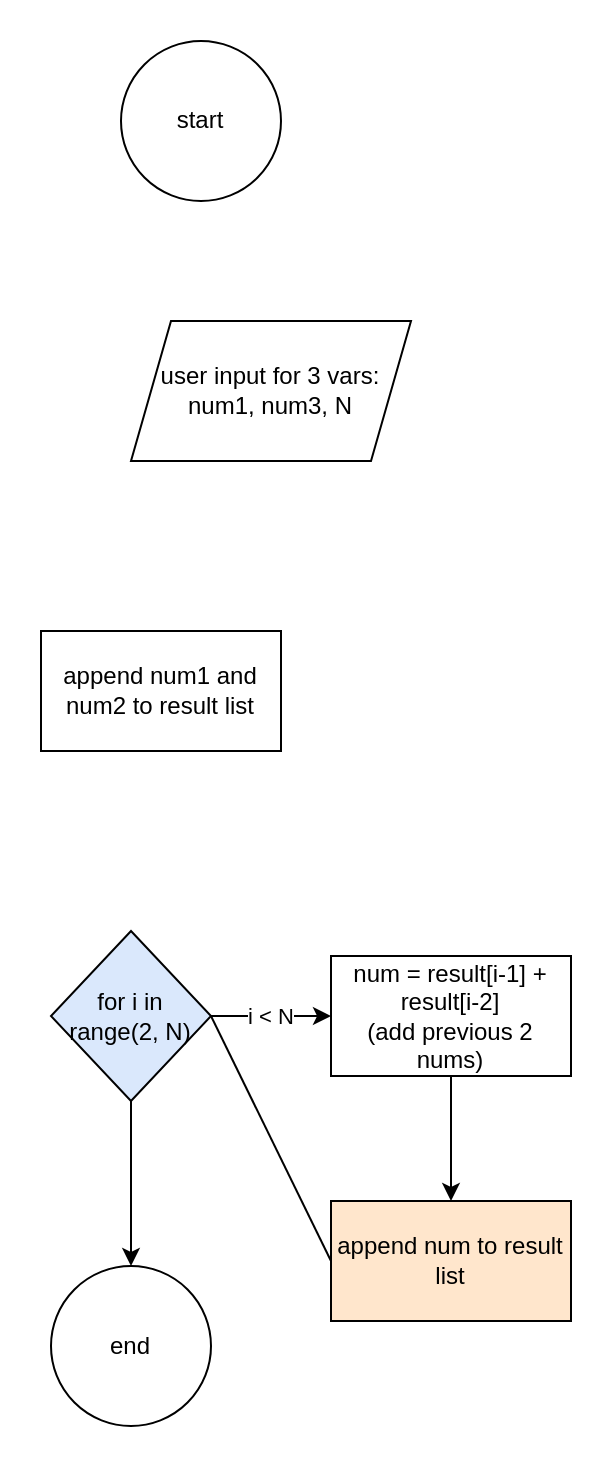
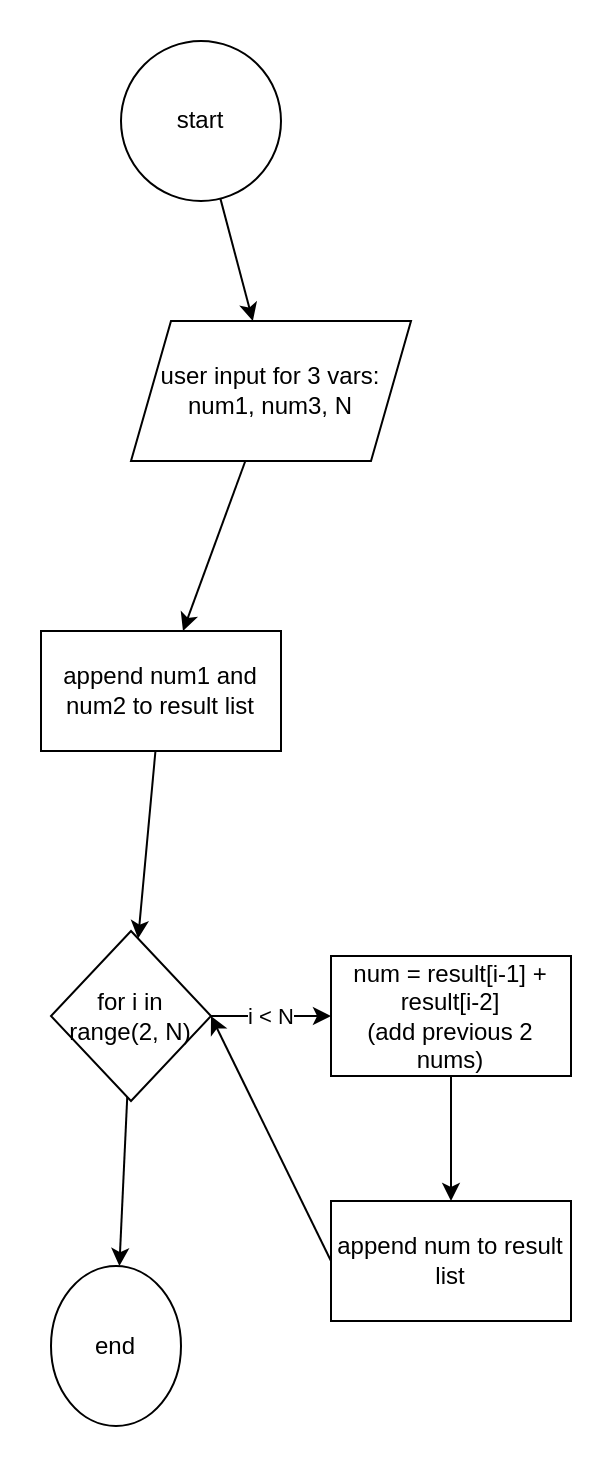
edge "start" -> "user input for 3 vars: num1, num3, N": added
edge "user input for 3 vars: num1, num3, N" -> "append num1 and num2 to result list": added
edge "append num1 and num2 to result list" -> "for i in range(2, N)": added
node "for i in range(2, N)": fillcolor #dae8fc -> #ffffff
edge "for i in range(2, N)" -- "append num to result list": arrowhead none -> classic
node "append num to result list": fillcolor #ffe6cc -> #ffffff
node "end": size 160x160 -> 130x160
